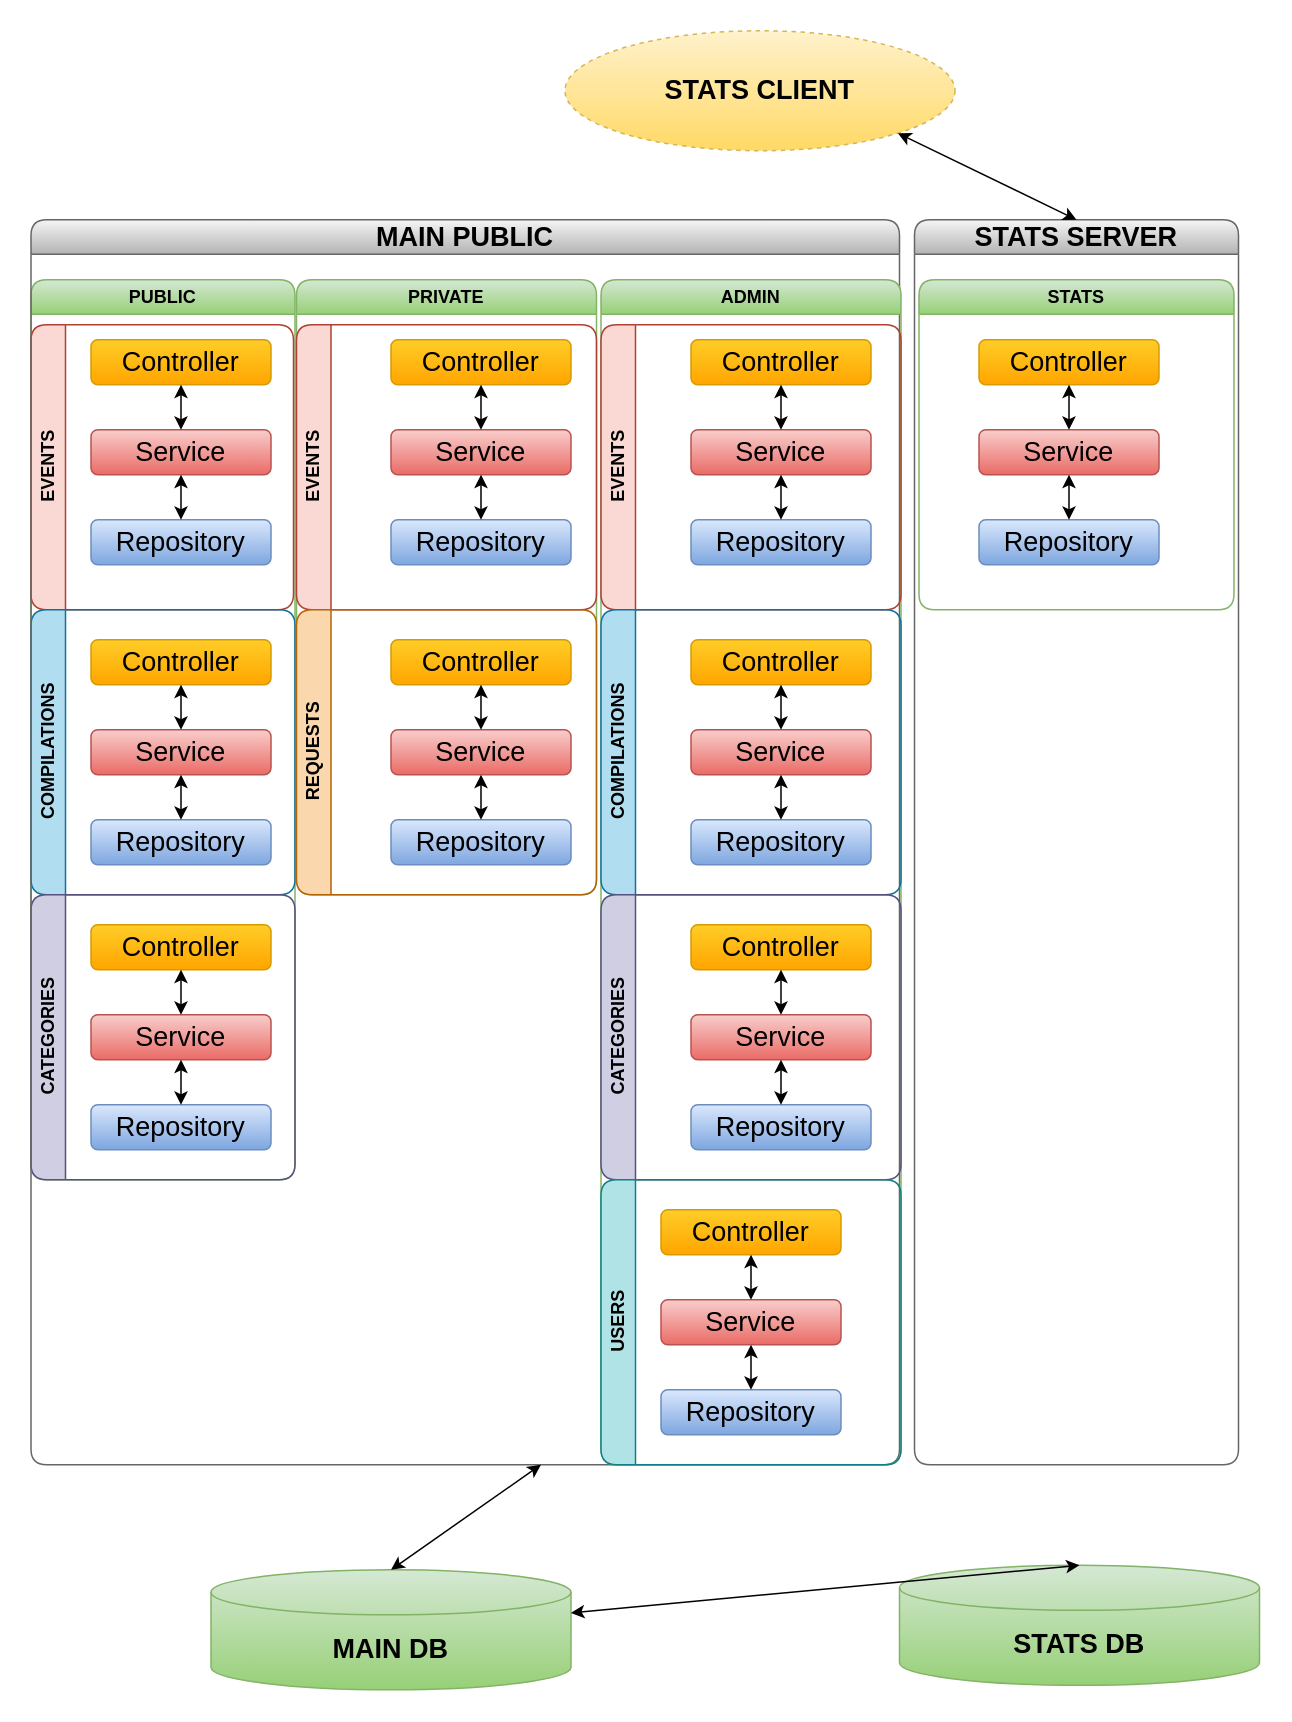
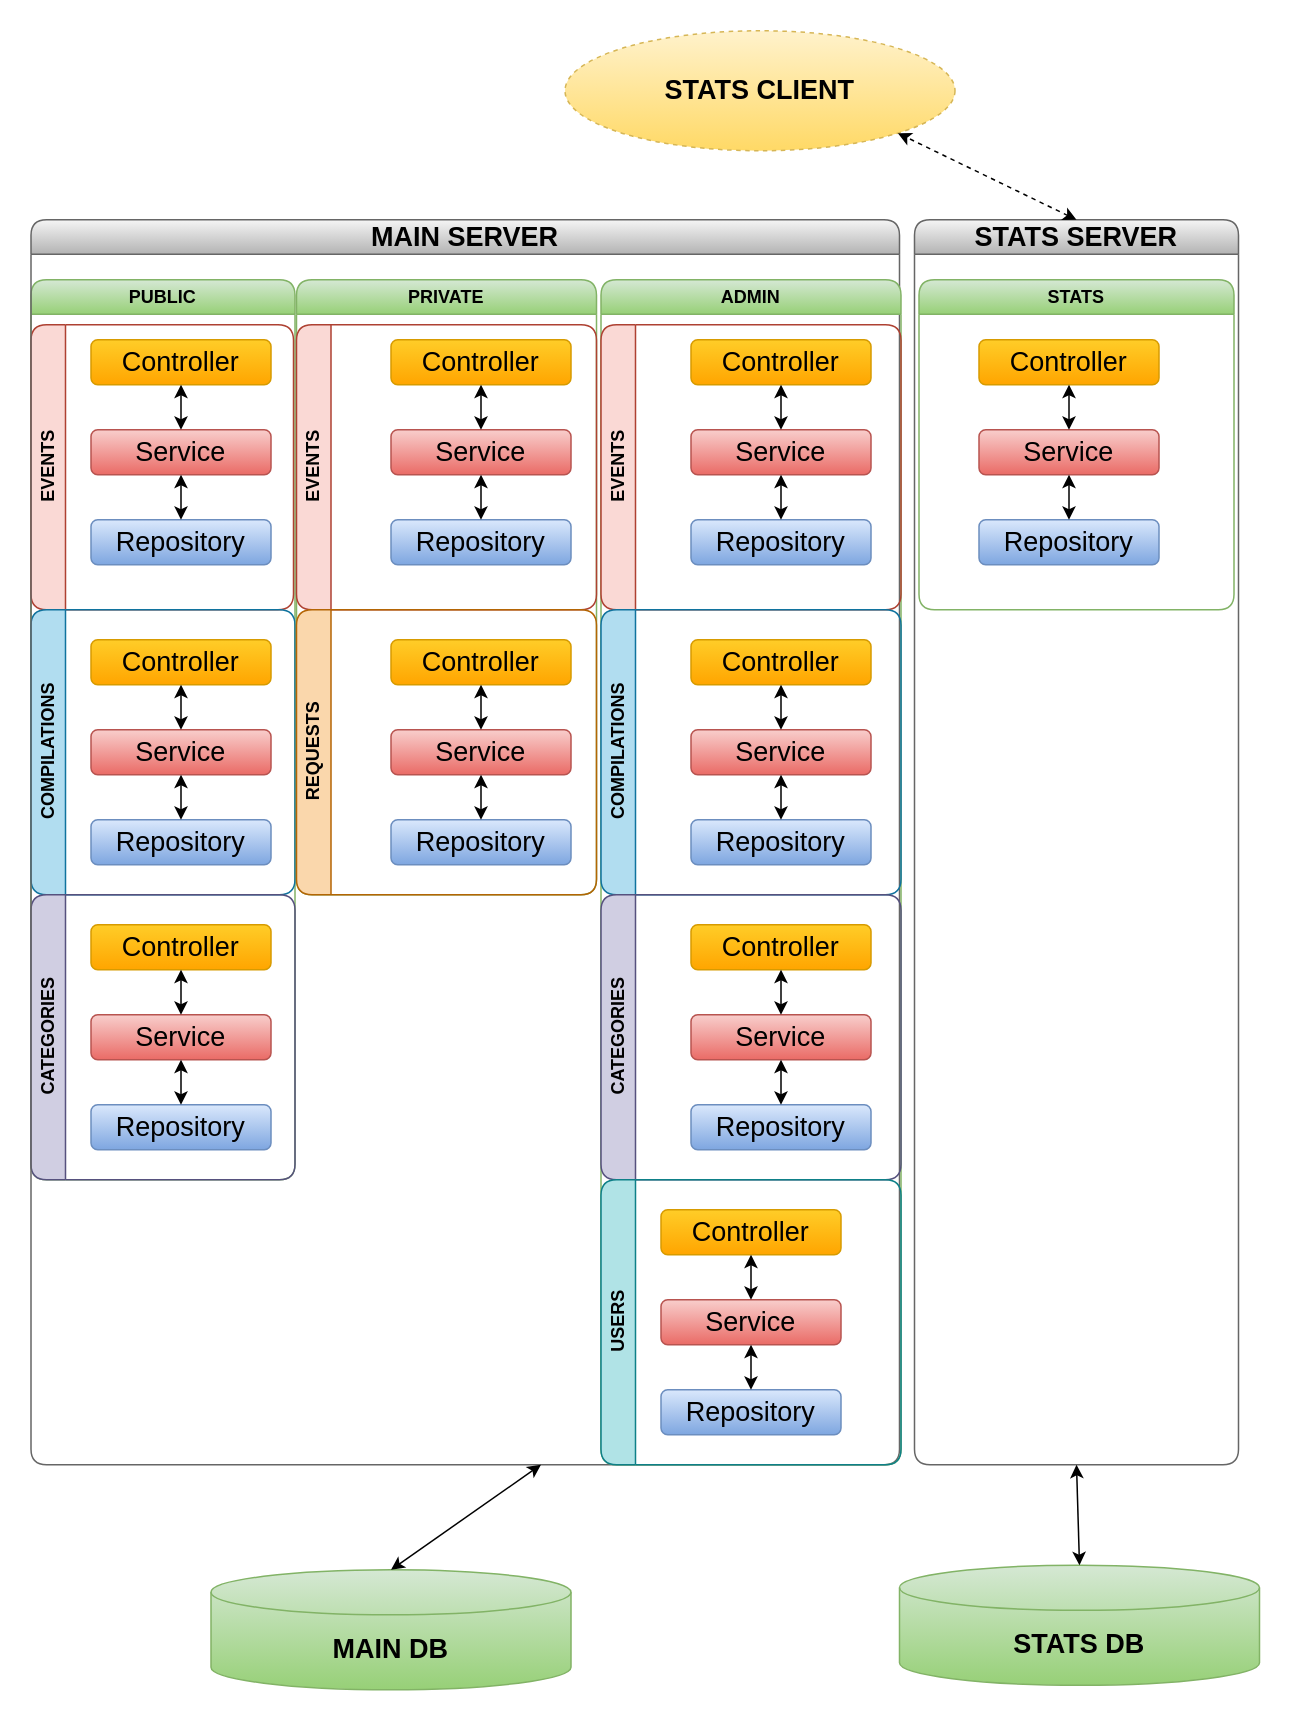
edge "STATS CLIENT" -- "STATS SERVER": style solid -> dashed
node "MAIN PUBLIC": label "MAIN PUBLIC" -> "MAIN SERVER"
edge "STATS DB" -- "MAIN DB": now "STATS DB" -- "STATS SERVER"
